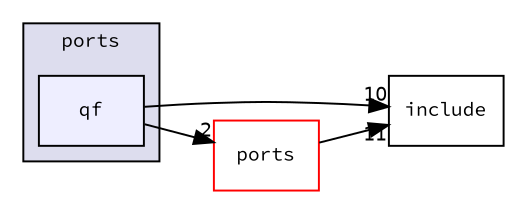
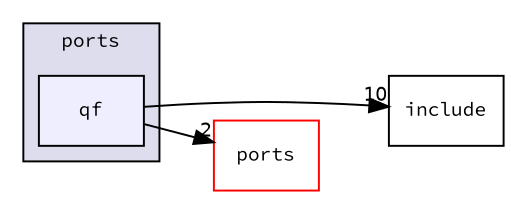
edge "ports" -> "include": removed
